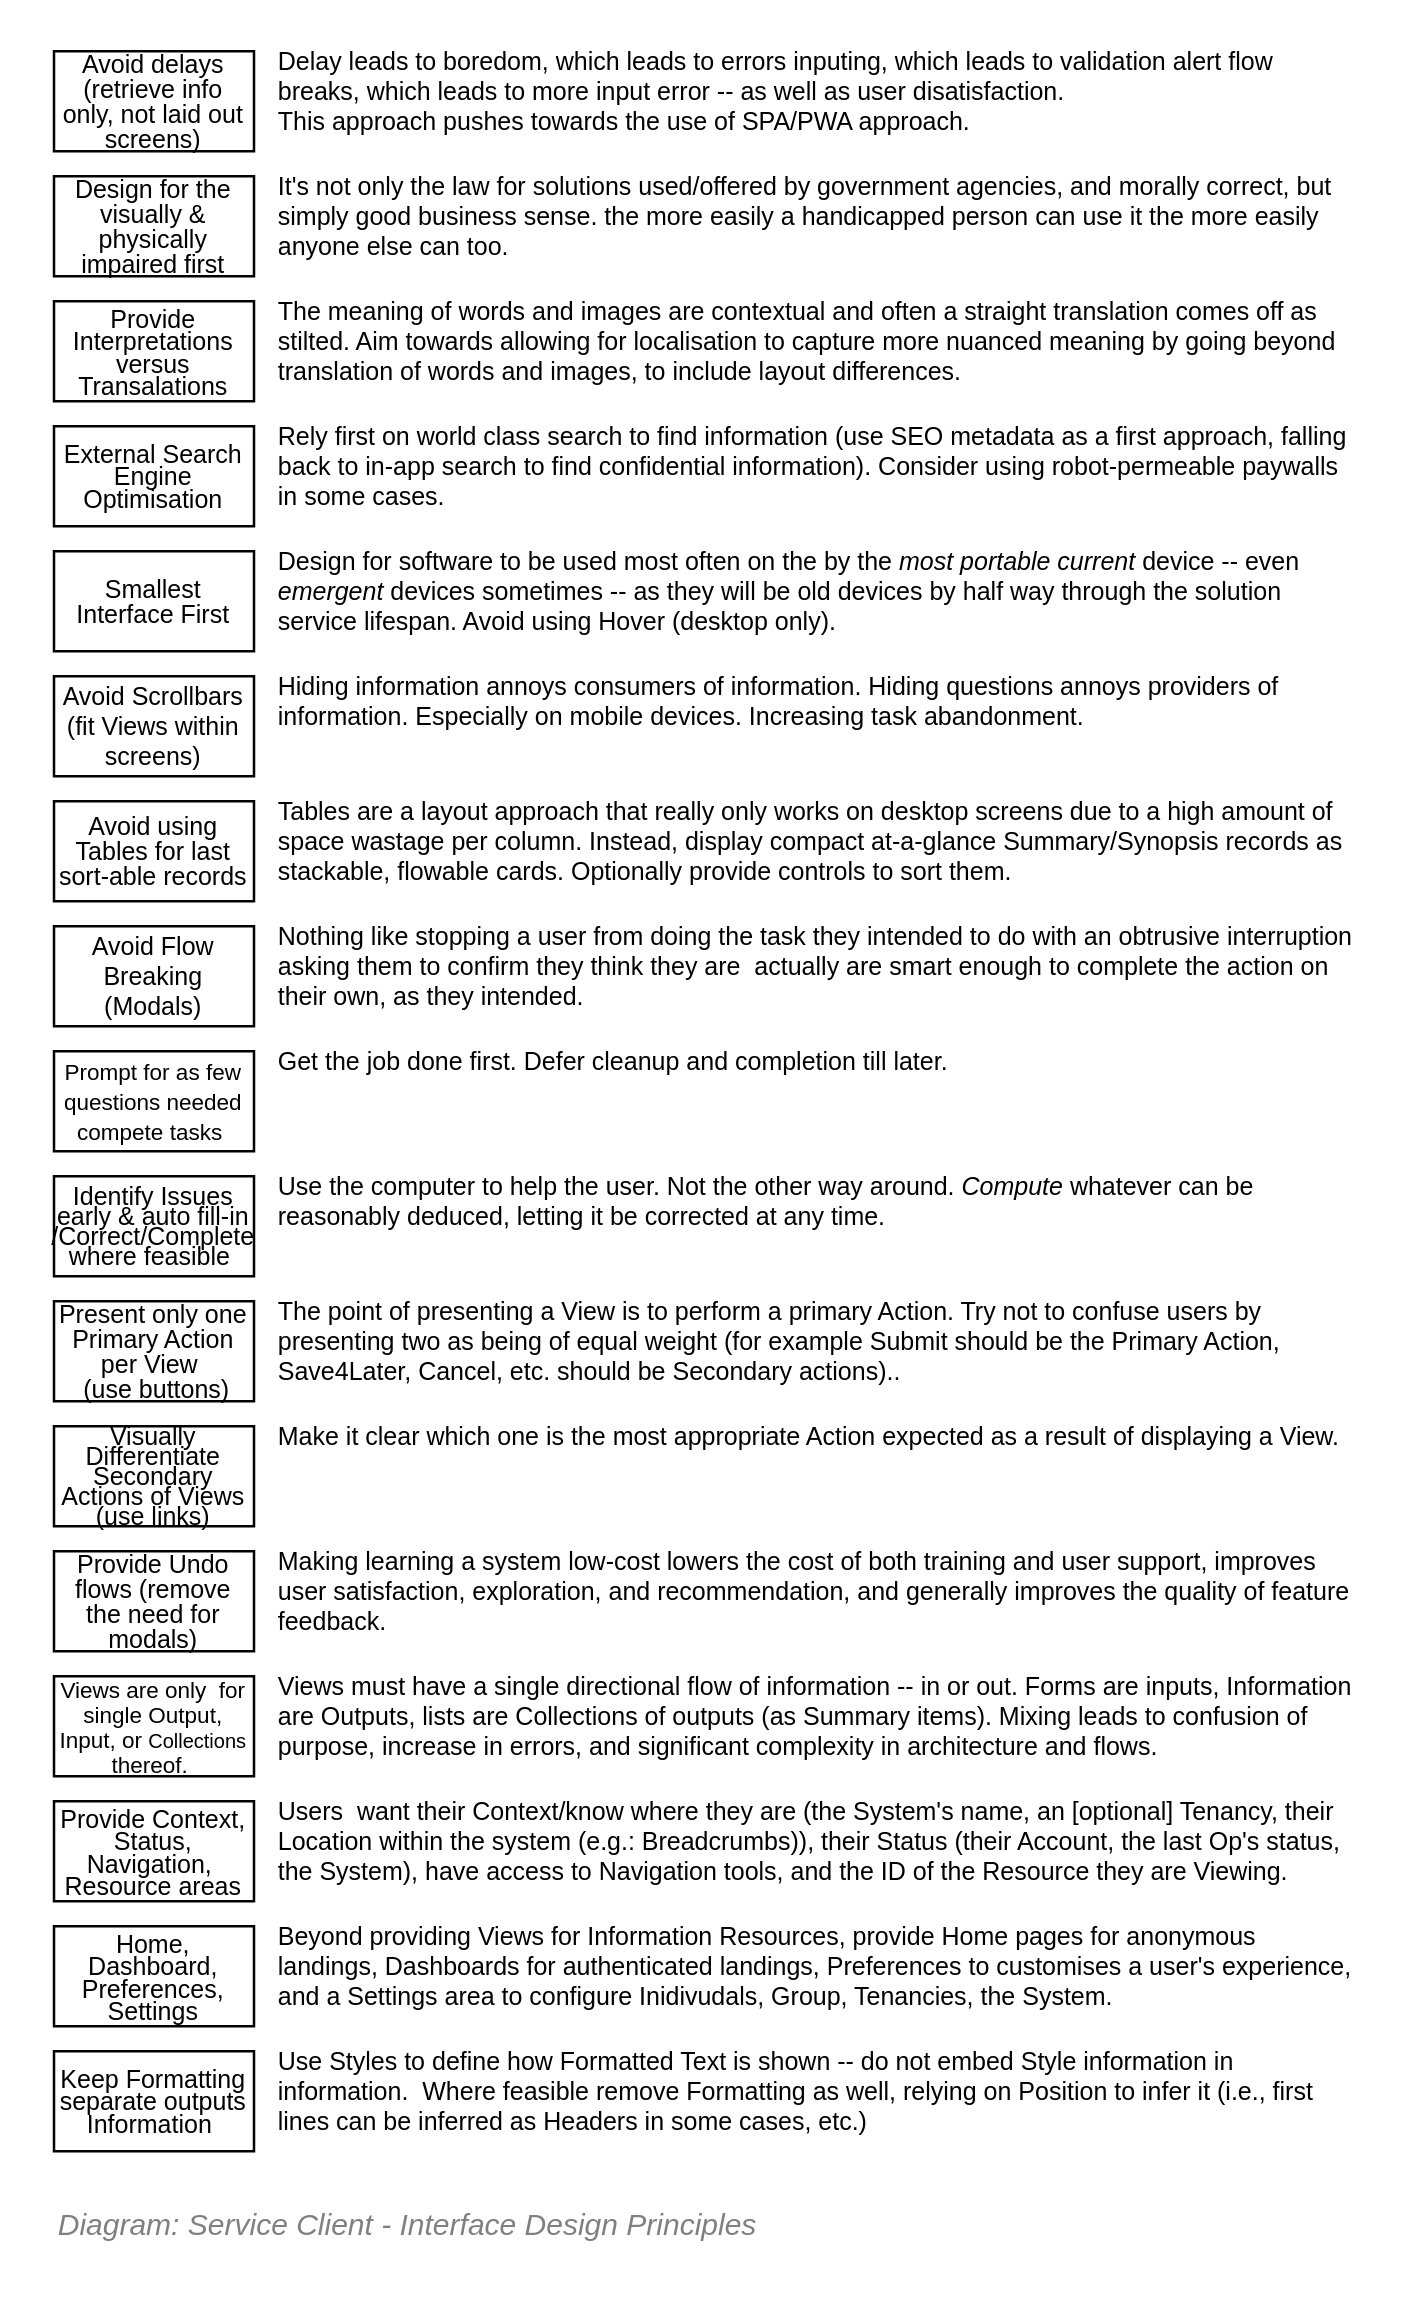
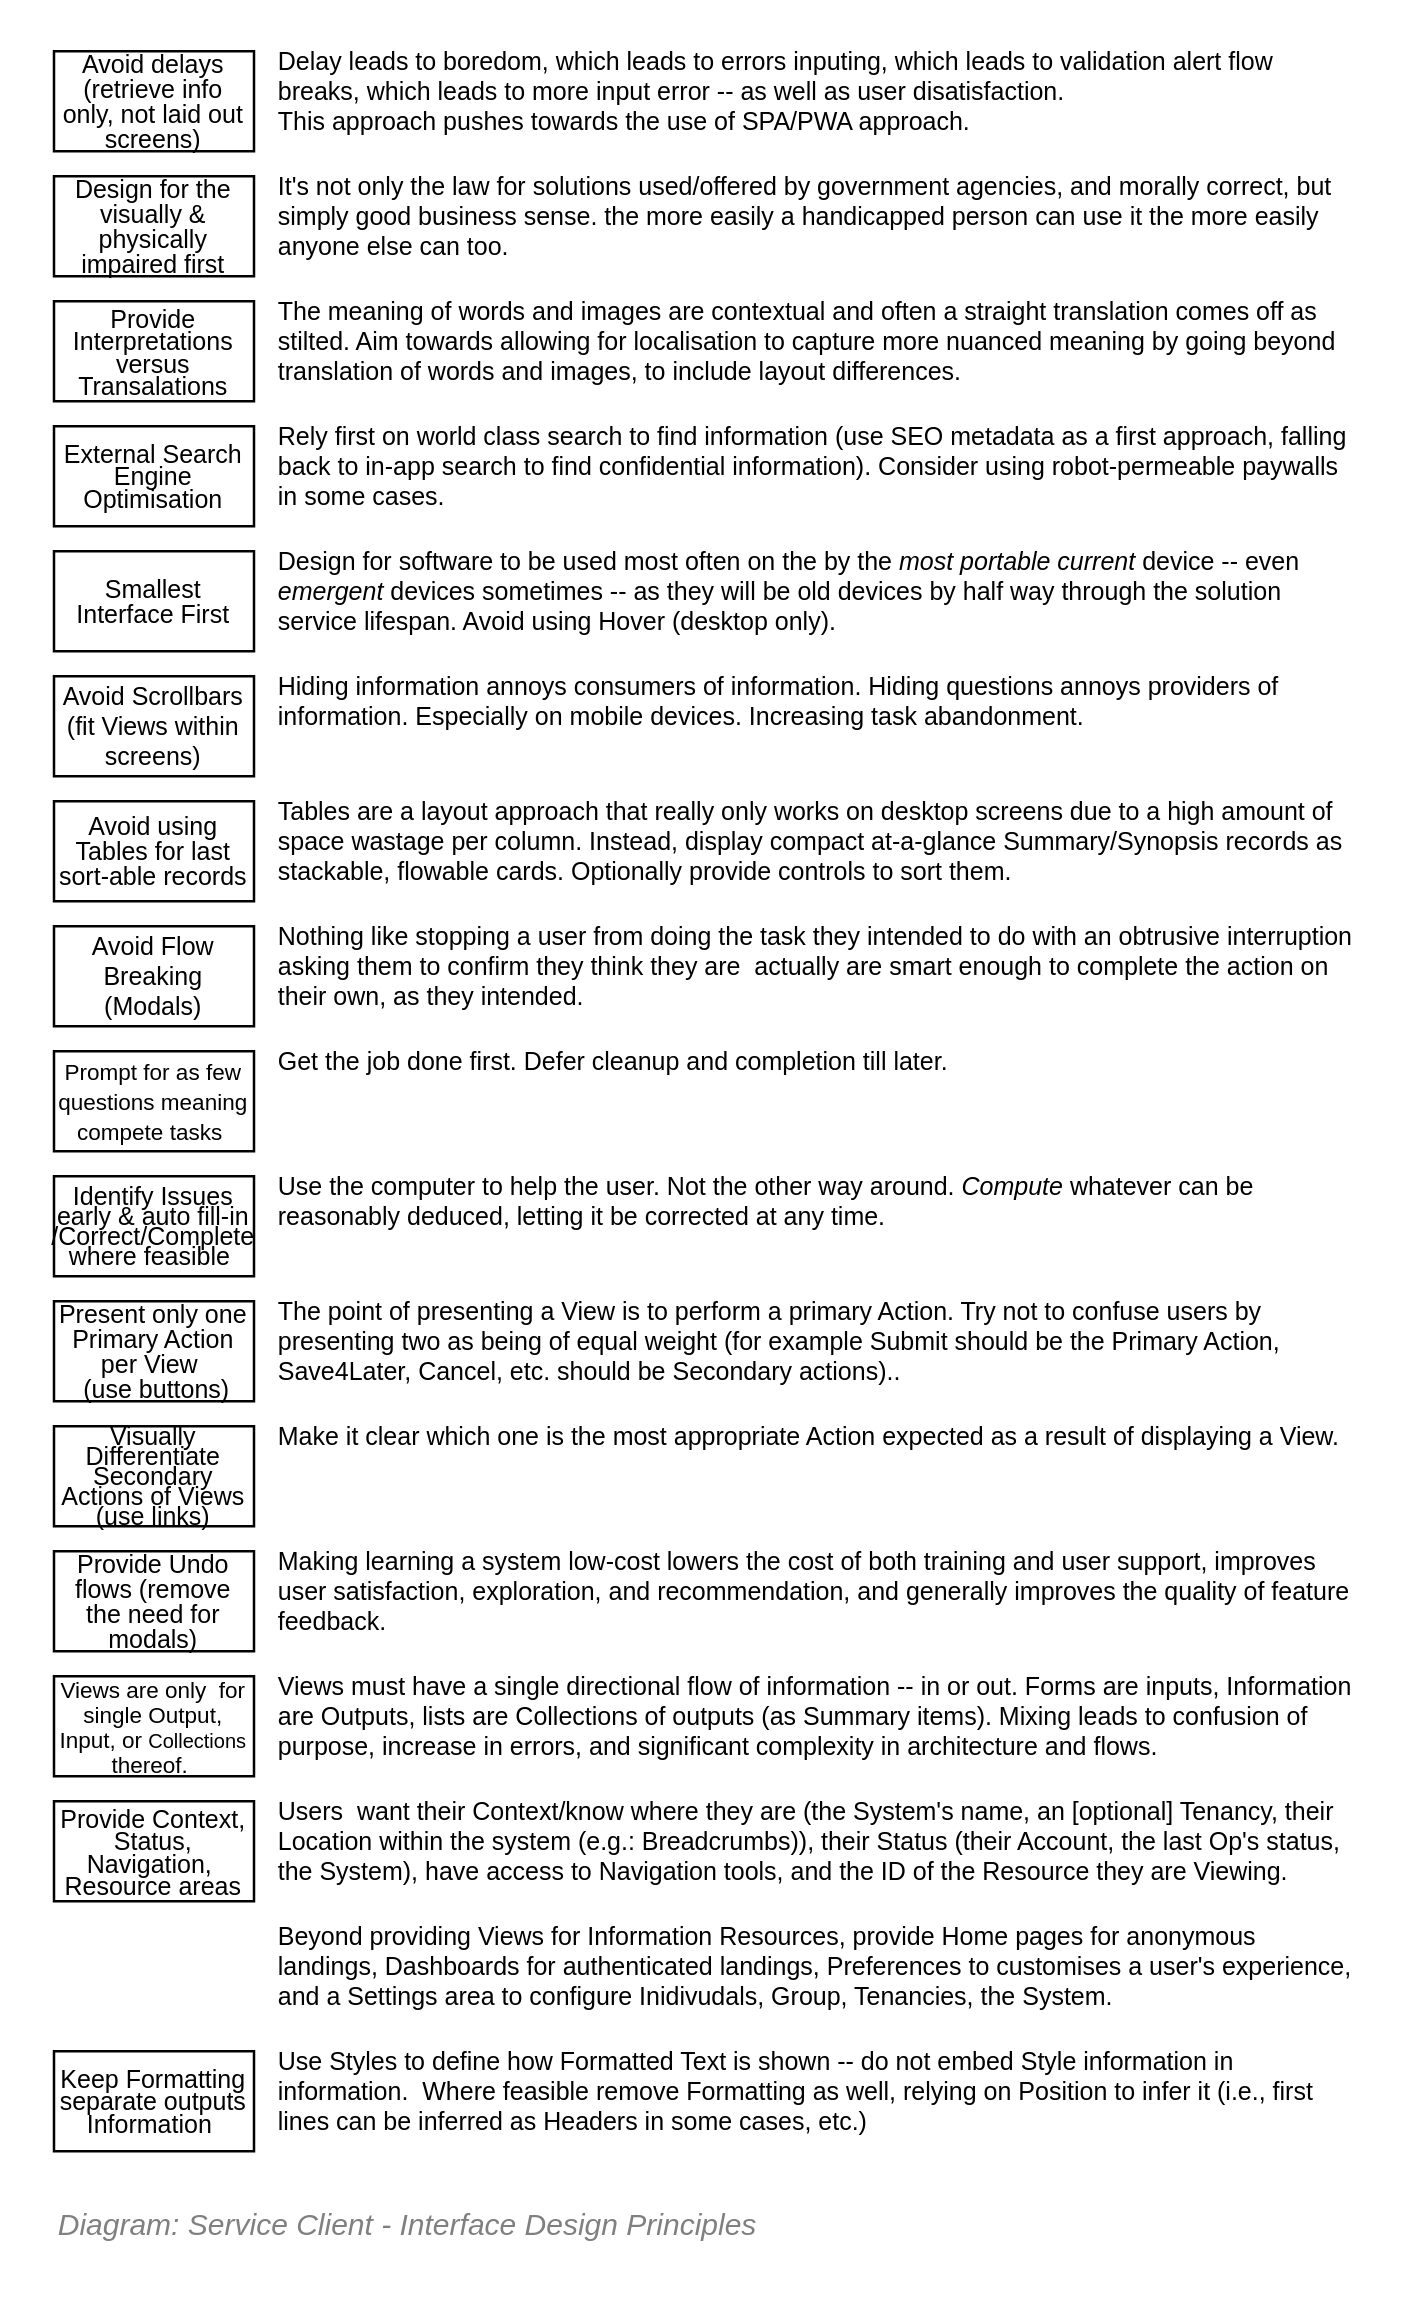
node "Prompt for as few questions needed compete tasks": label "Prompt for as few questions needed compete tasks" -> "Prompt for as few questions meaning compete tasks"
node "Home, Dashboard, Preferences, Settings": removed
